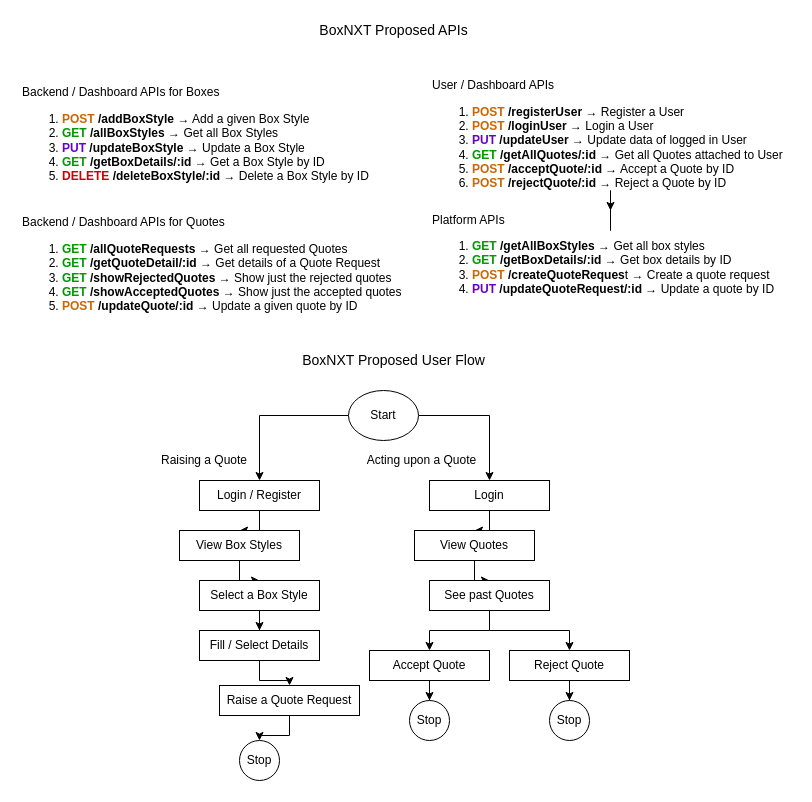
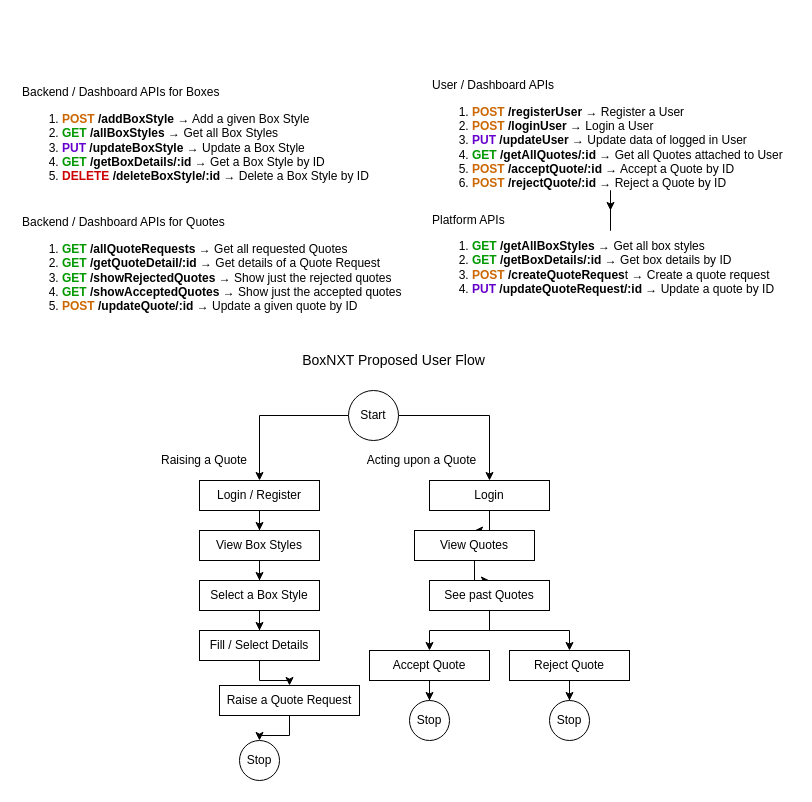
node "BoxNXT Proposed APIs": removed
node "Start": size 70x50 -> 50x50
node "View Box Styles": moved (240, 546) -> (260, 546)
